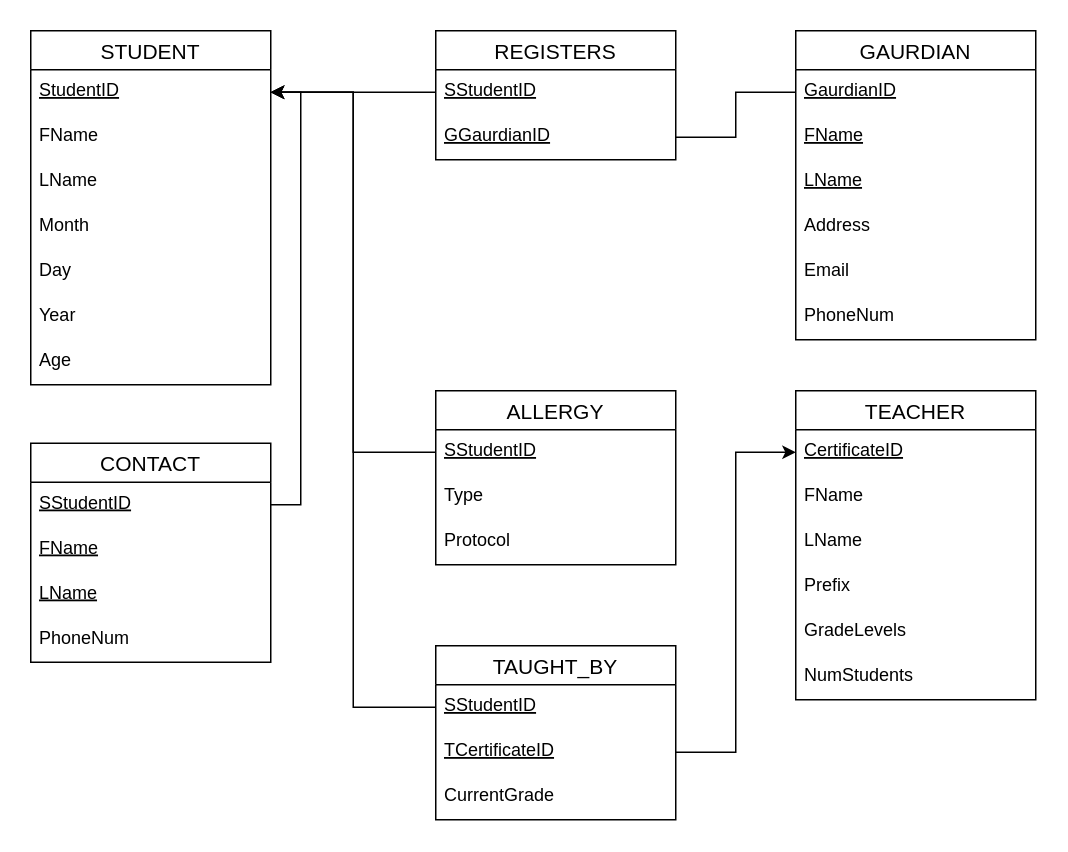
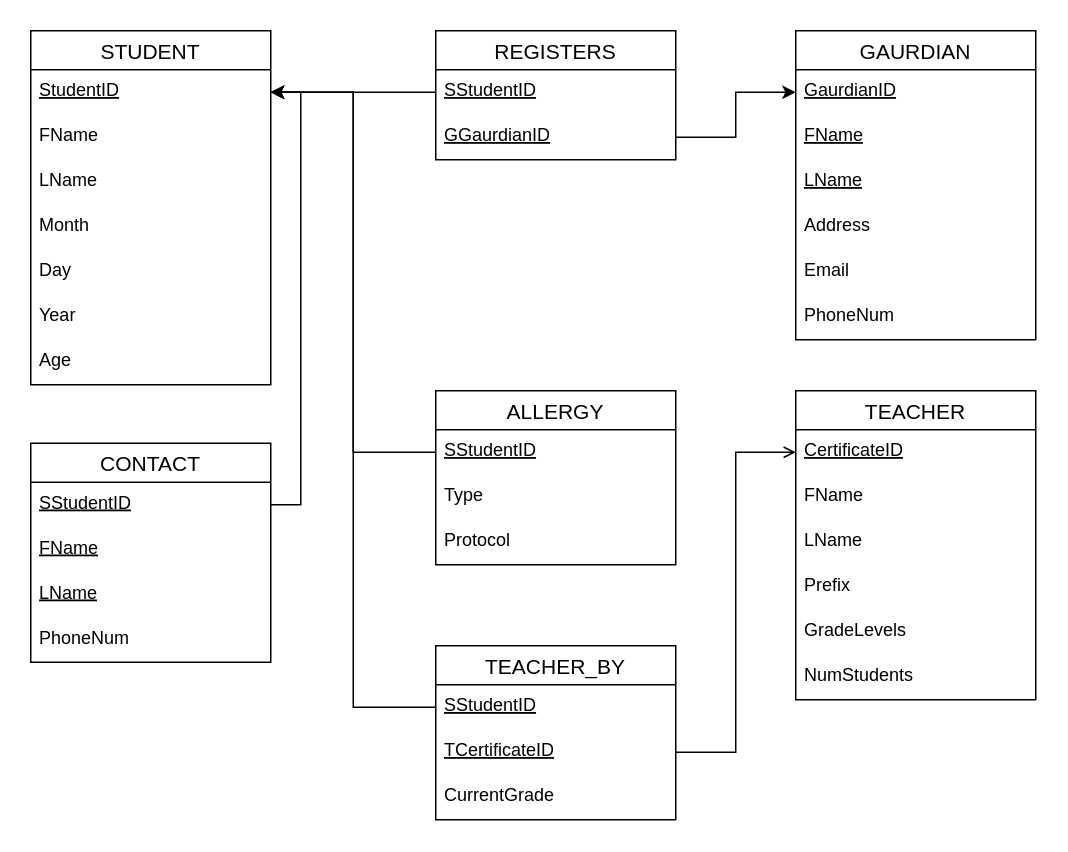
edge "GaurdianID" -- "GGaurdianID": arrowhead none -> classic
edge "TCertificateID" -> "CertificateID": arrowhead classic -> open
node "TAUGHT_BY": label "TAUGHT_BY" -> "TEACHER_BY"
